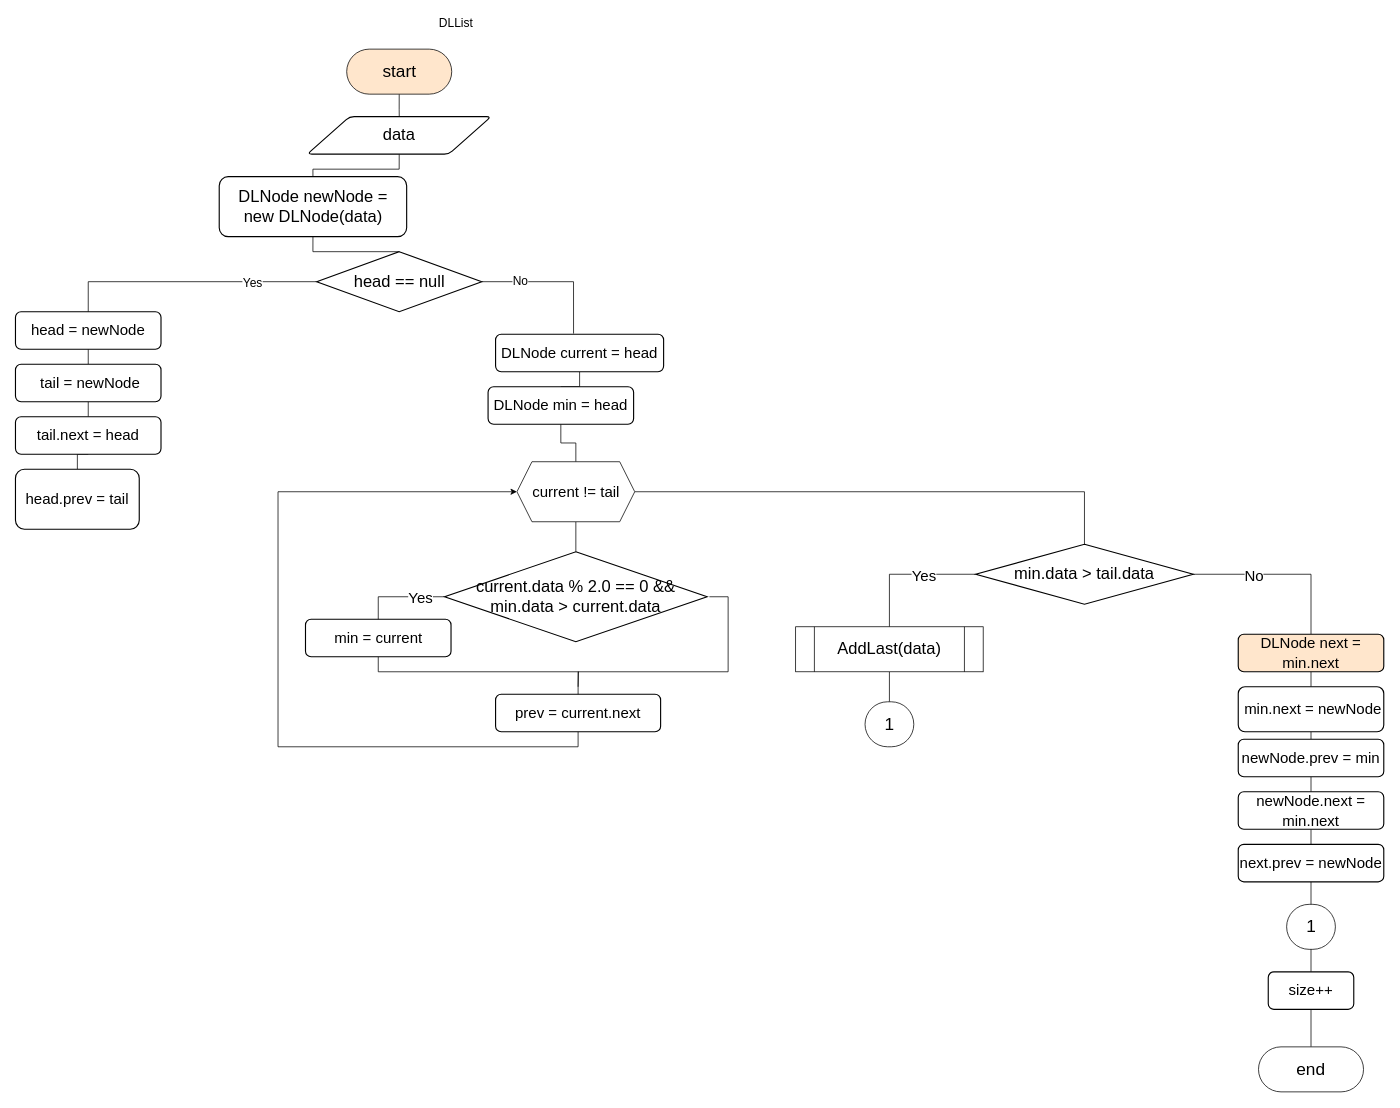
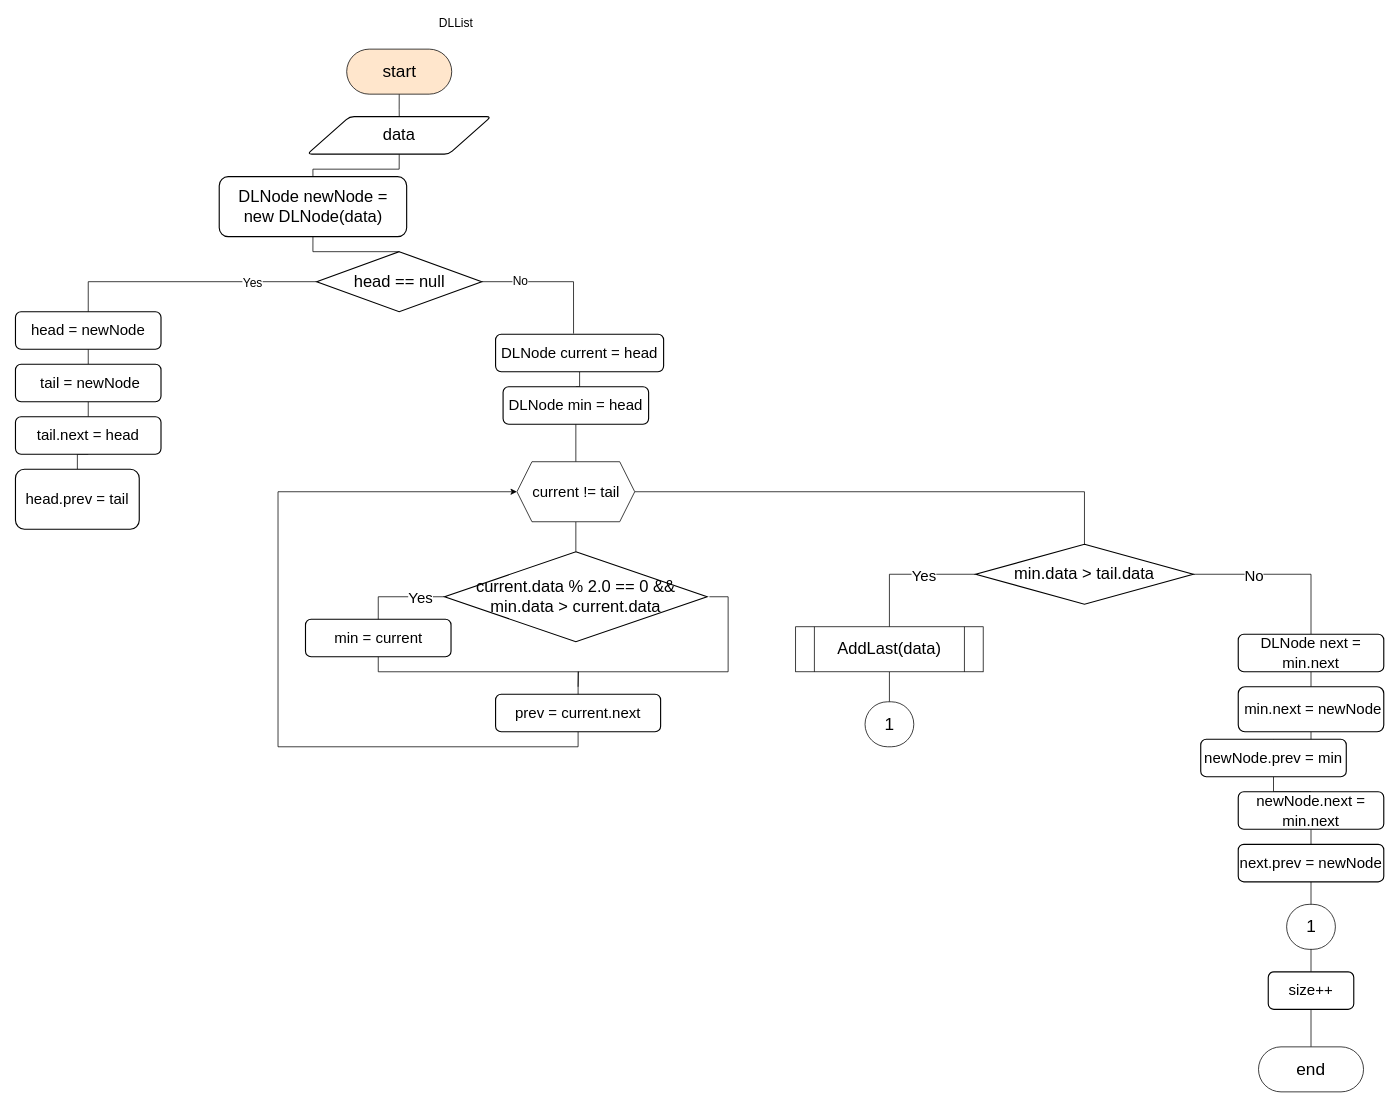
node "DLNode min = head": moved (561, 405) -> (576, 405)
node "DLNode next = min.next": fillcolor #ffe6cc -> #ffffff
node "newNode.prev = min": moved (1311, 758) -> (1273, 758)
